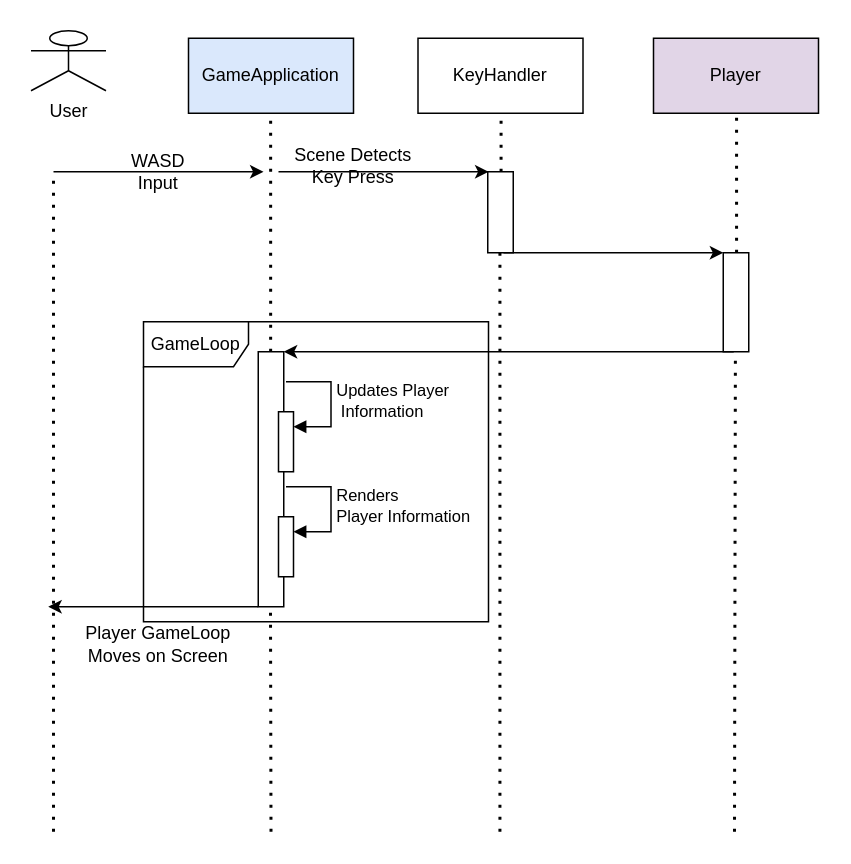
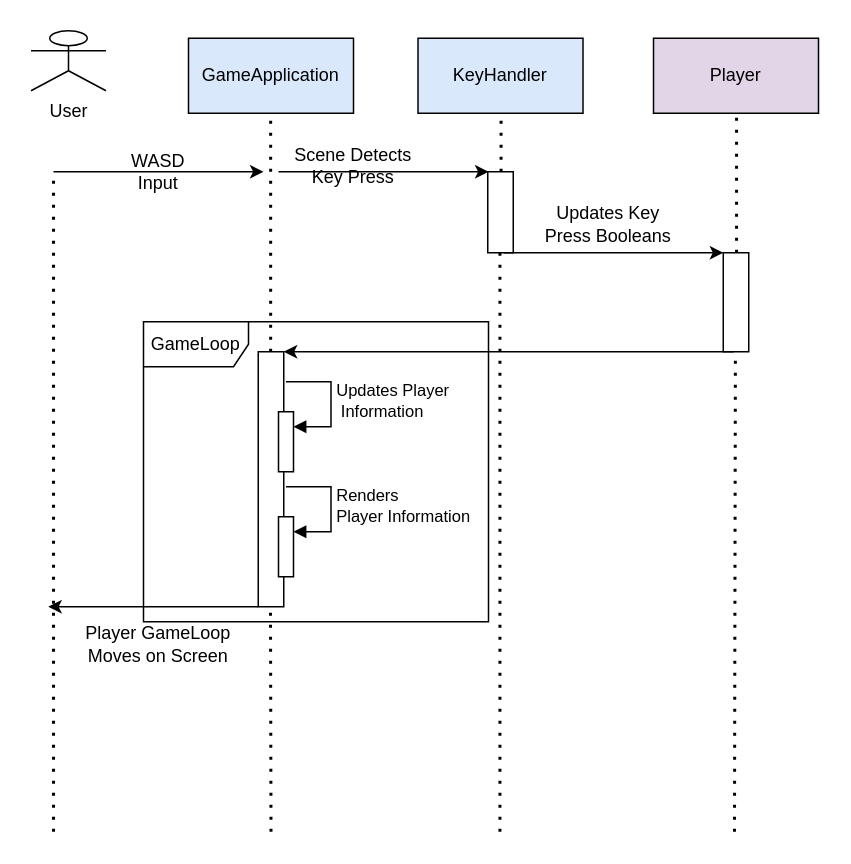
node "KeyHandler": fillcolor #ffffff -> #dae8fc
node "Updates Key Press Booleans": added
